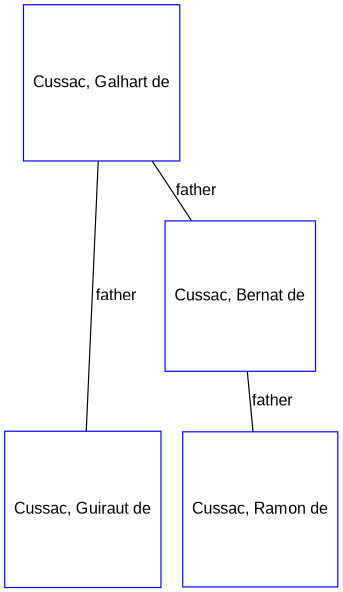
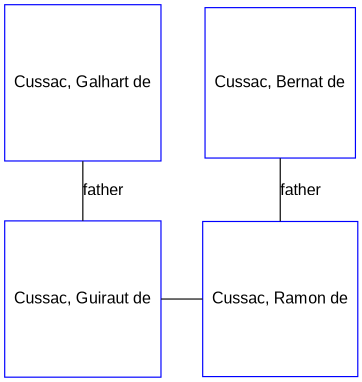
edge "Cussac, Galhart de" -- "Cussac, Bernat de": removed, label "father"
edge "Cussac, Guiraut de" -- "Cussac, Ramon de": added
